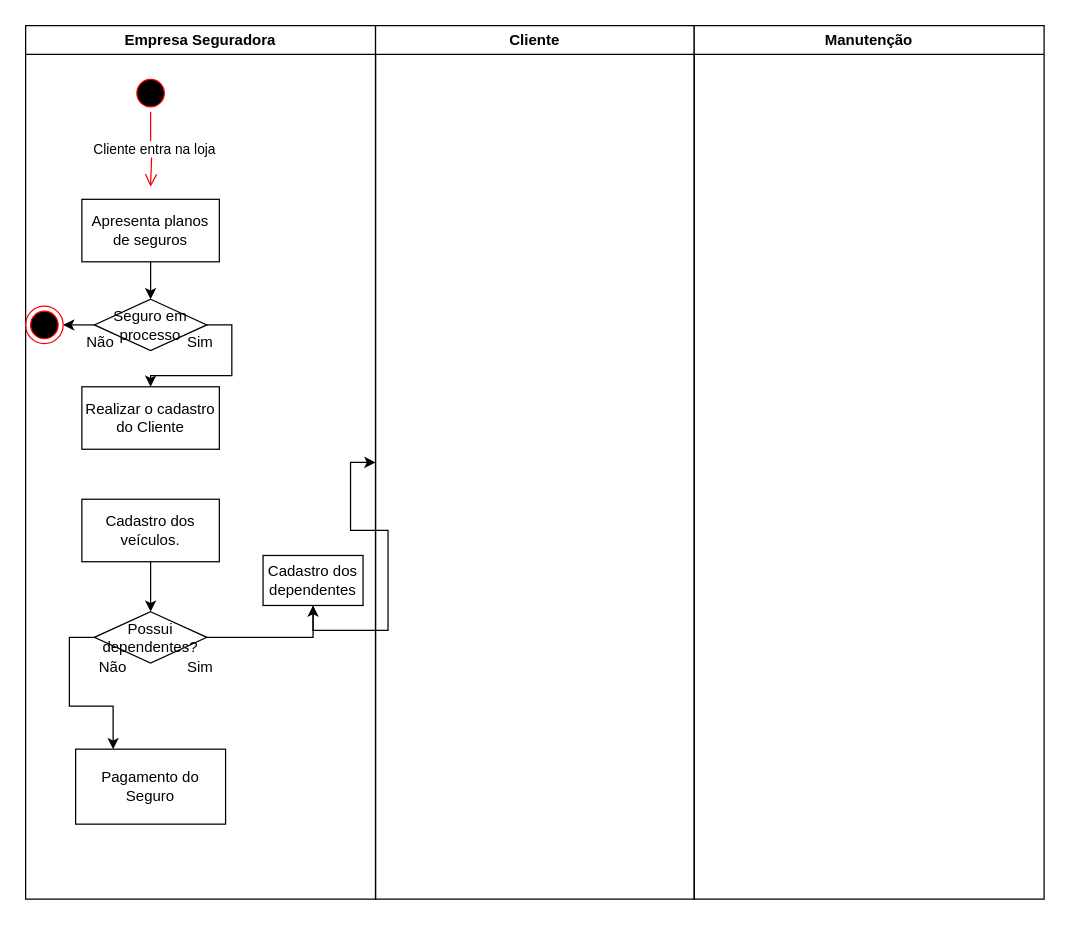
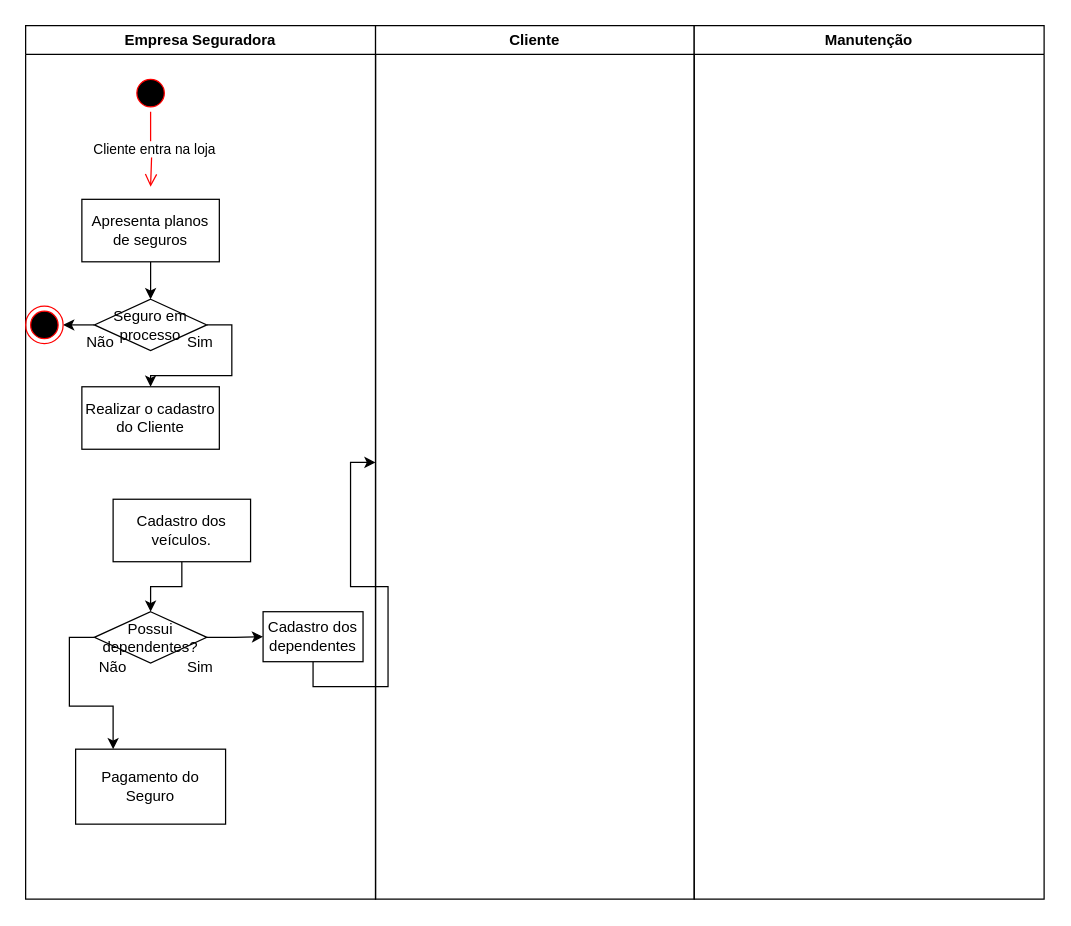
node "Cadastro dos veículos.": moved (151, 531) -> (182, 531)
node "Cadastro dos dependentes": moved (313, 581) -> (313, 637)
